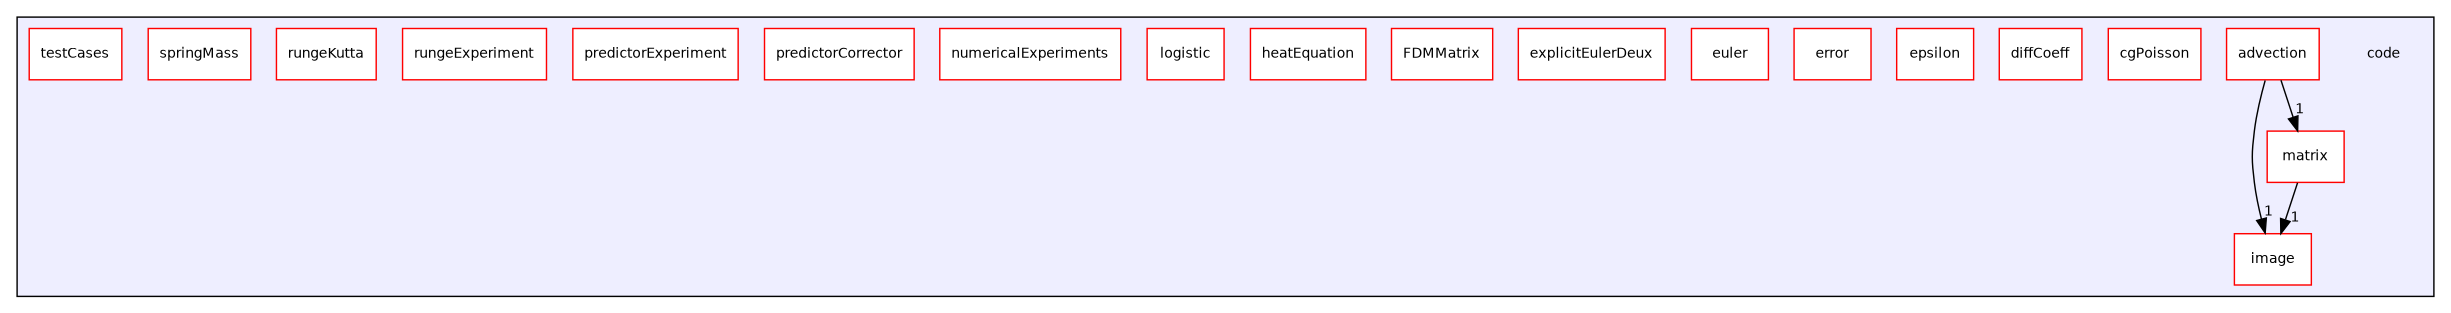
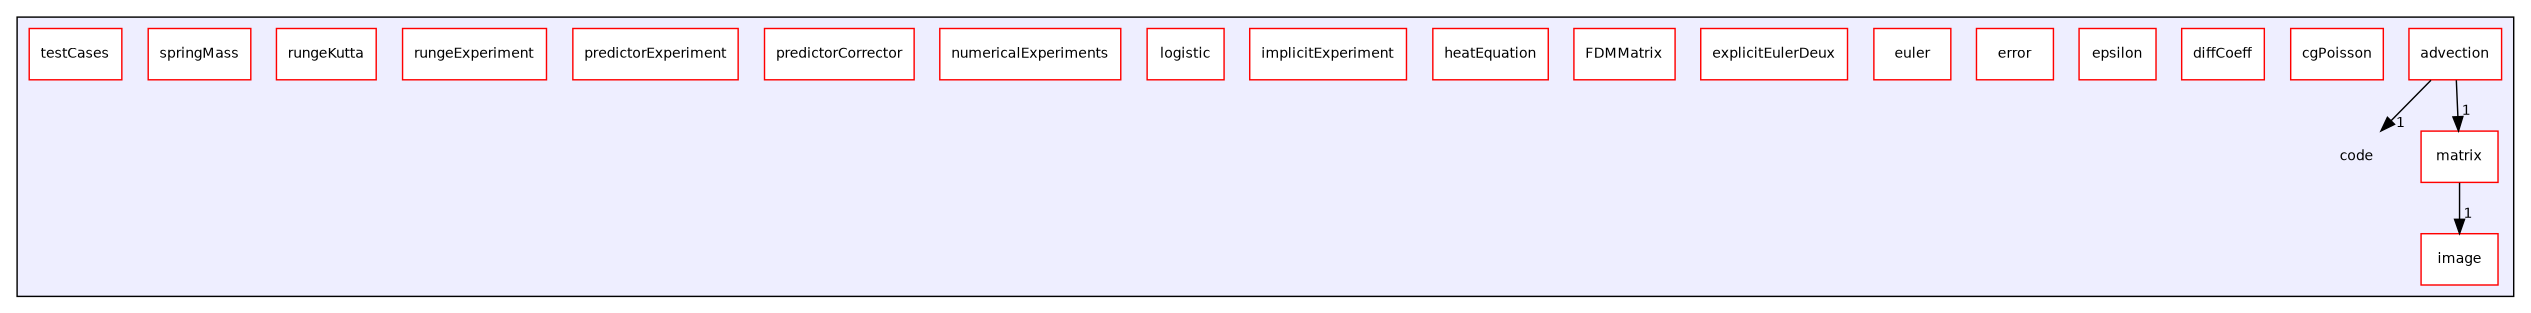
node "implicitExperiment": added
edge "advection" -> "image": now "advection" -> "code"
